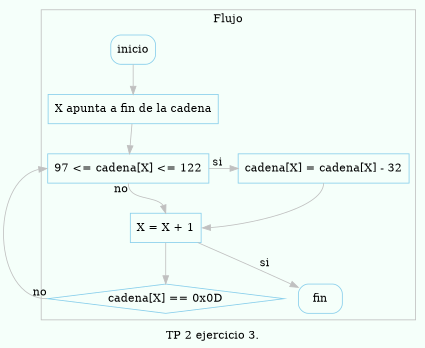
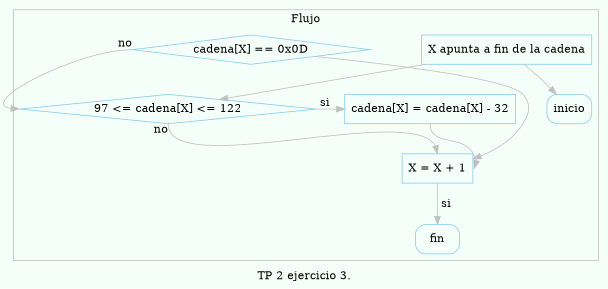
edge "inicio" -> "X apunta a fin de la cadena": reversed
node "97 <= cadena[X] <= 122": shape box -> diamond
edge "X = X + 1" -> "cadena[X] == 0x0D": reversed
